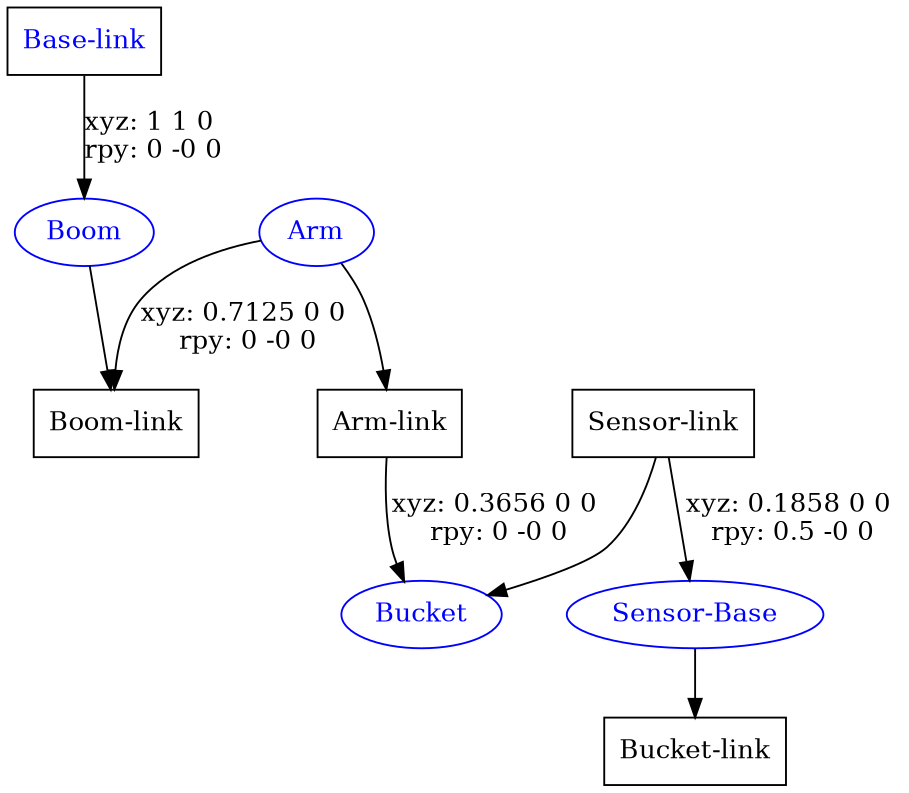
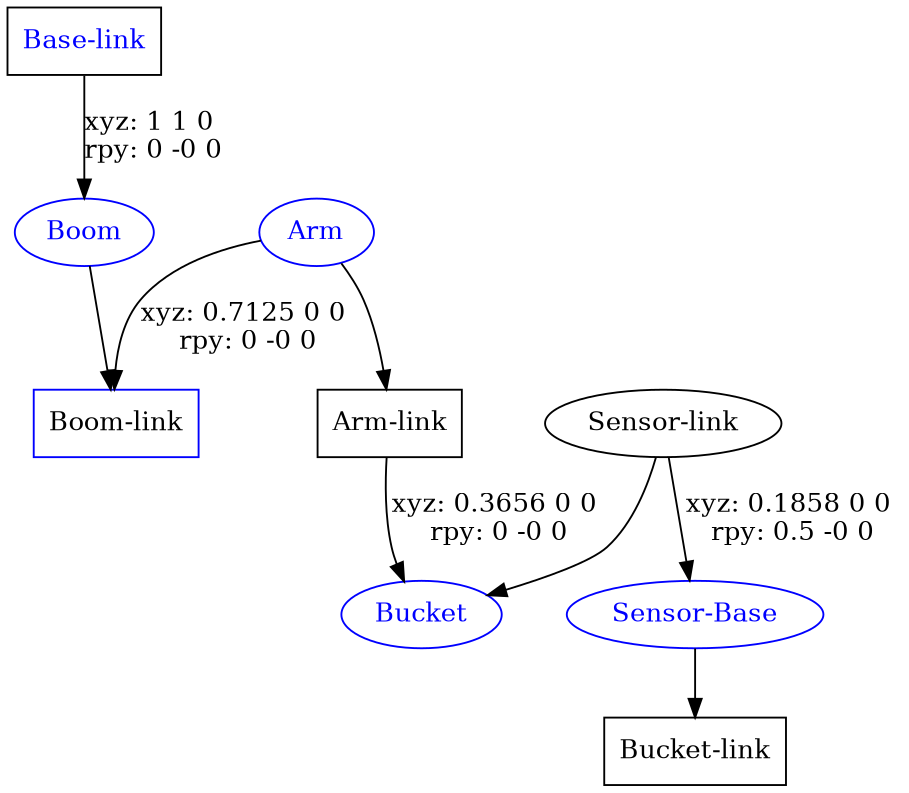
node "Boom-link": color black -> blue
node "Sensor-link": shape box -> ellipse
